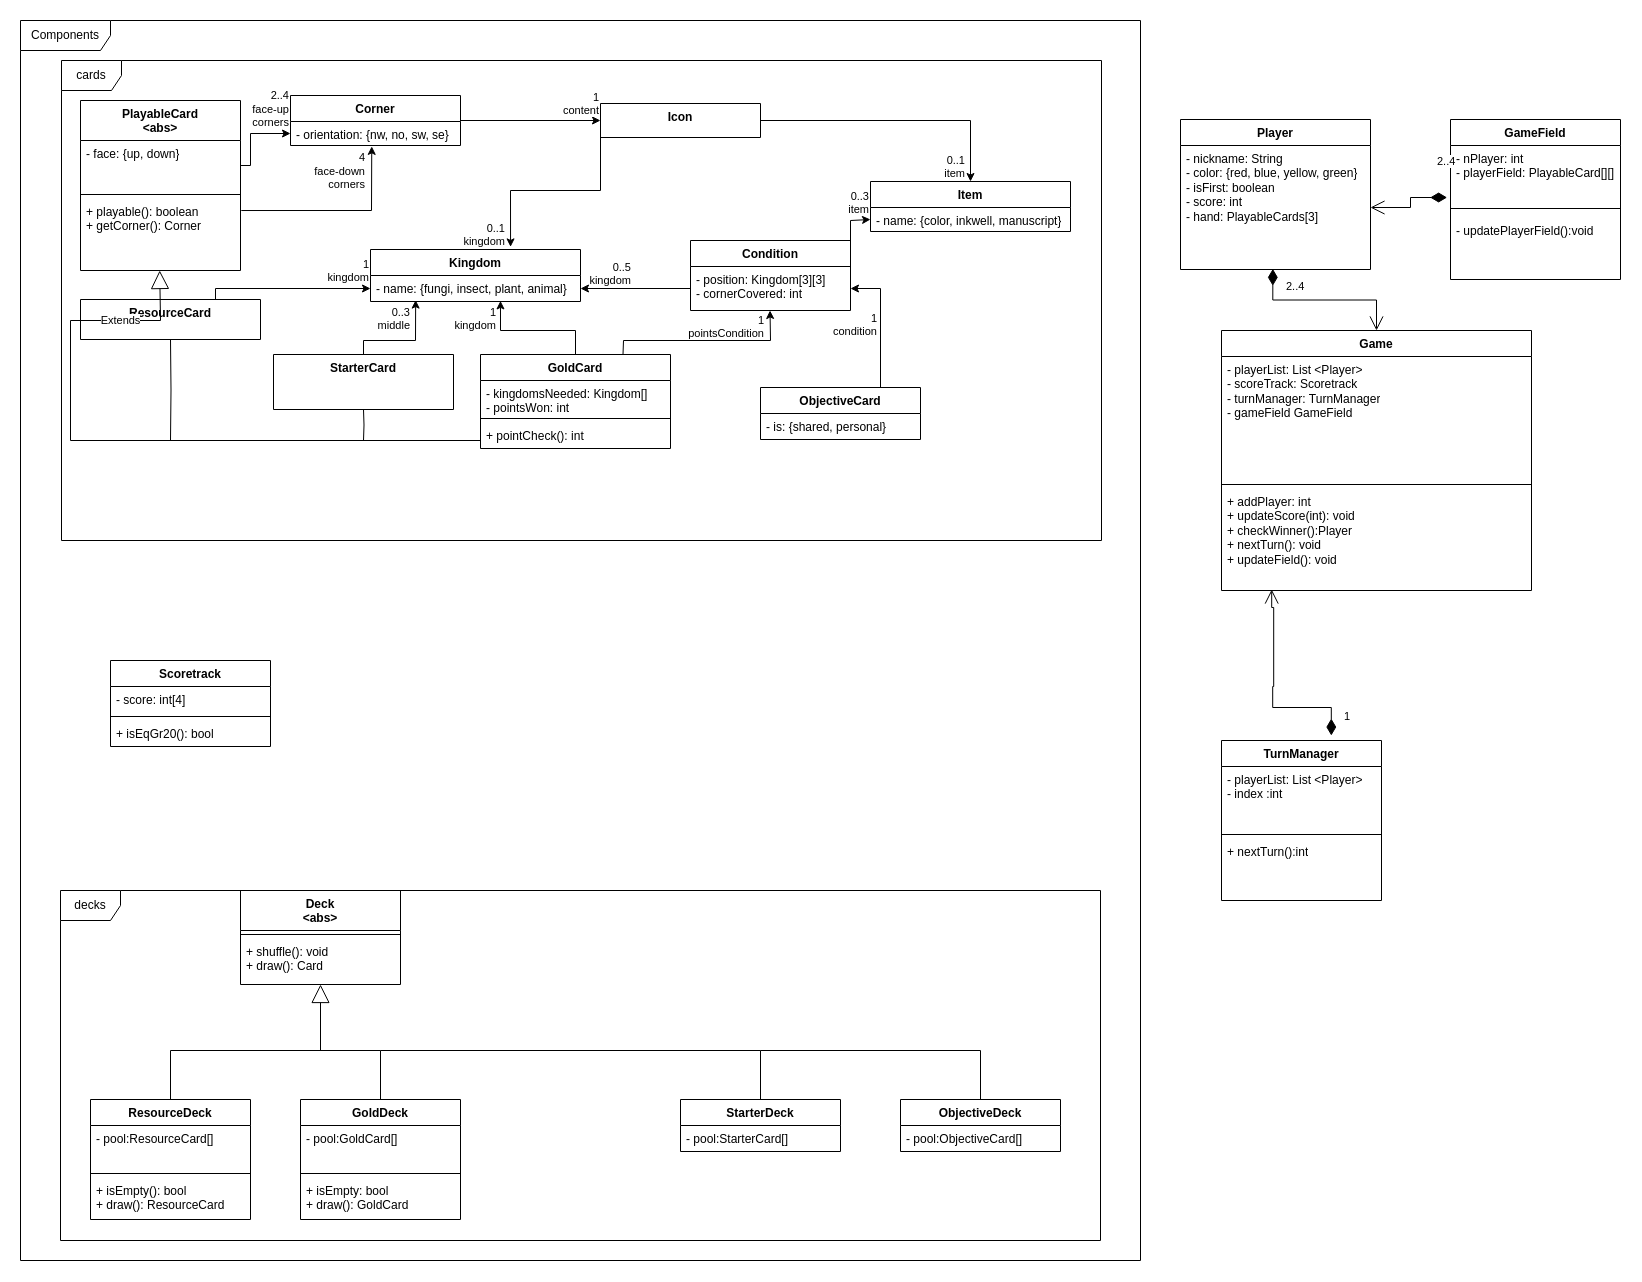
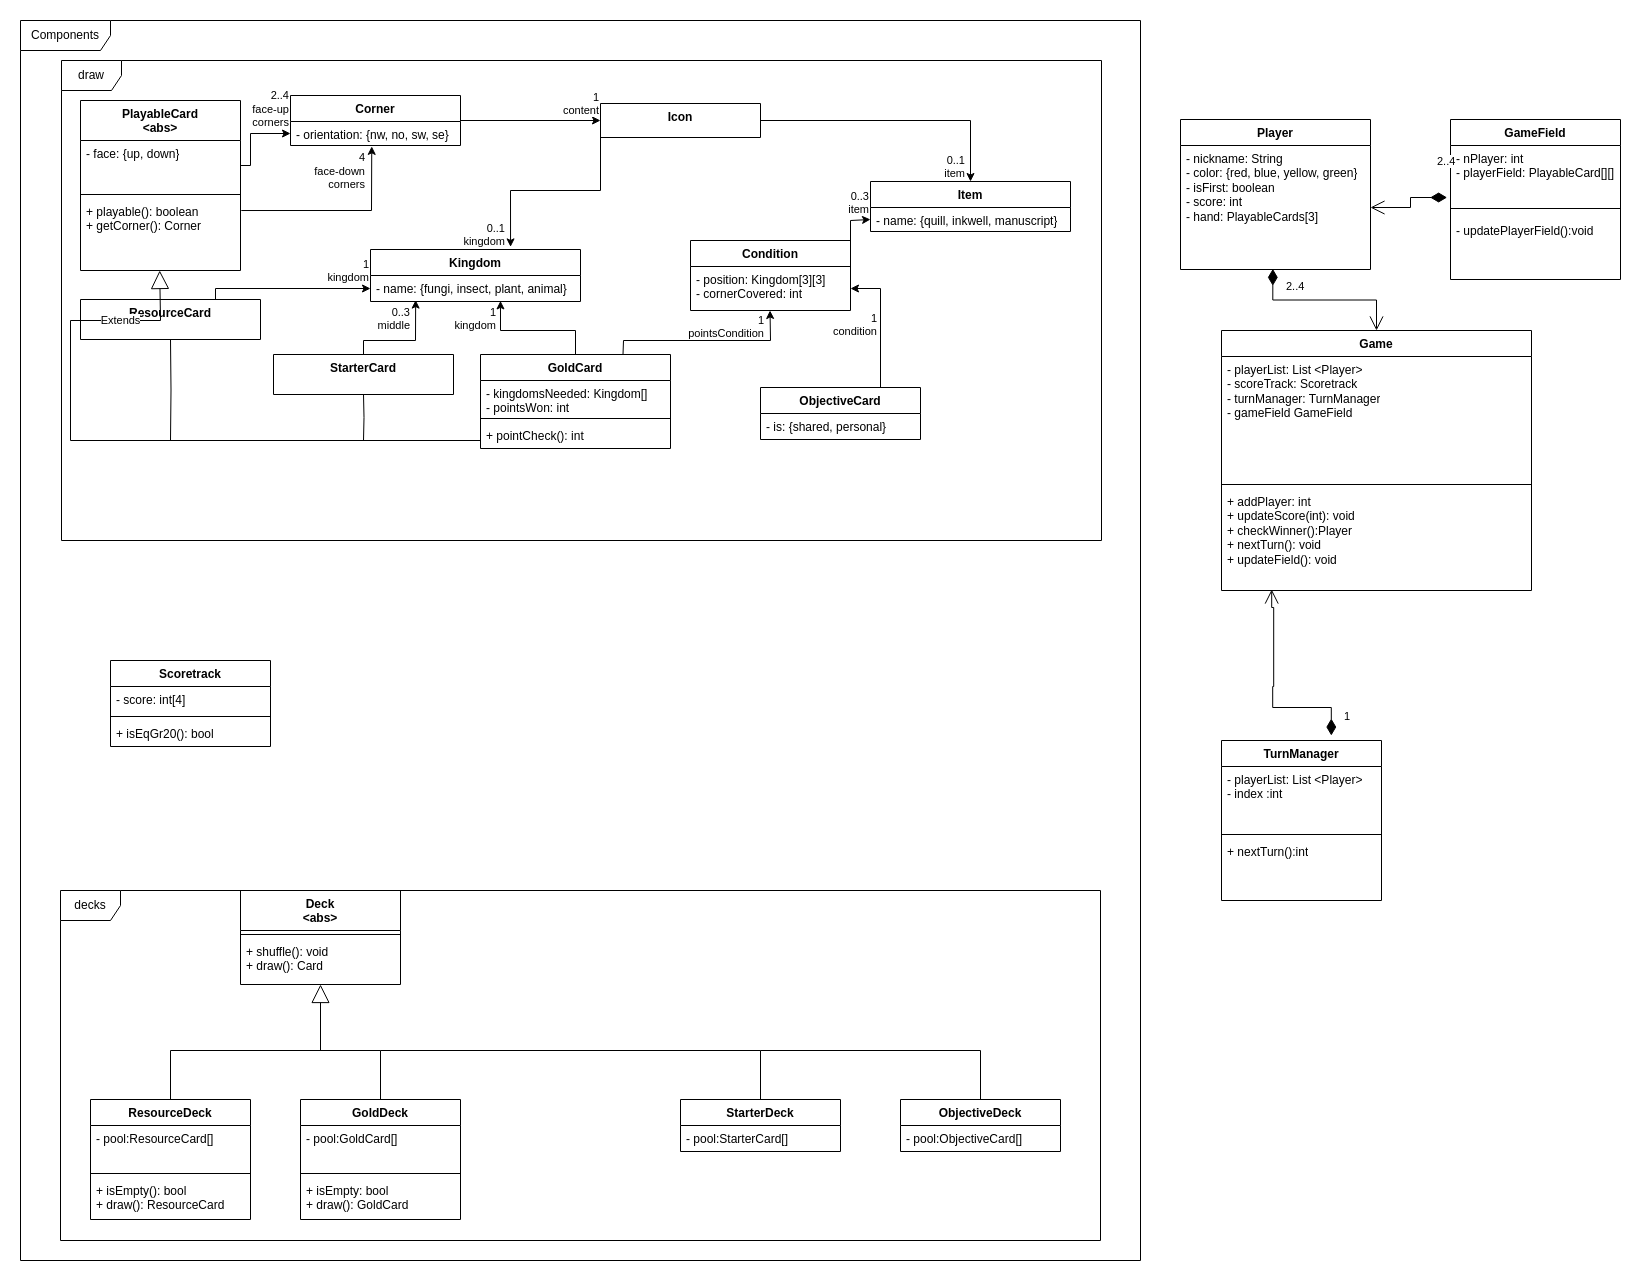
node "cards": label "cards" -> "draw"
node "- name: {color, inkwell, manuscript}": label "- name: {color, inkwell, manuscript}" -> "- name: {quill, inkwell, manuscript}"
edge "- position: Kingdom[3][3] - cornerCovered: int" -> "- name: {fungi, insect, plant, animal}": removed, label "0..5 kingdom"
node "StarterCard": size 180x55 -> 180x40
